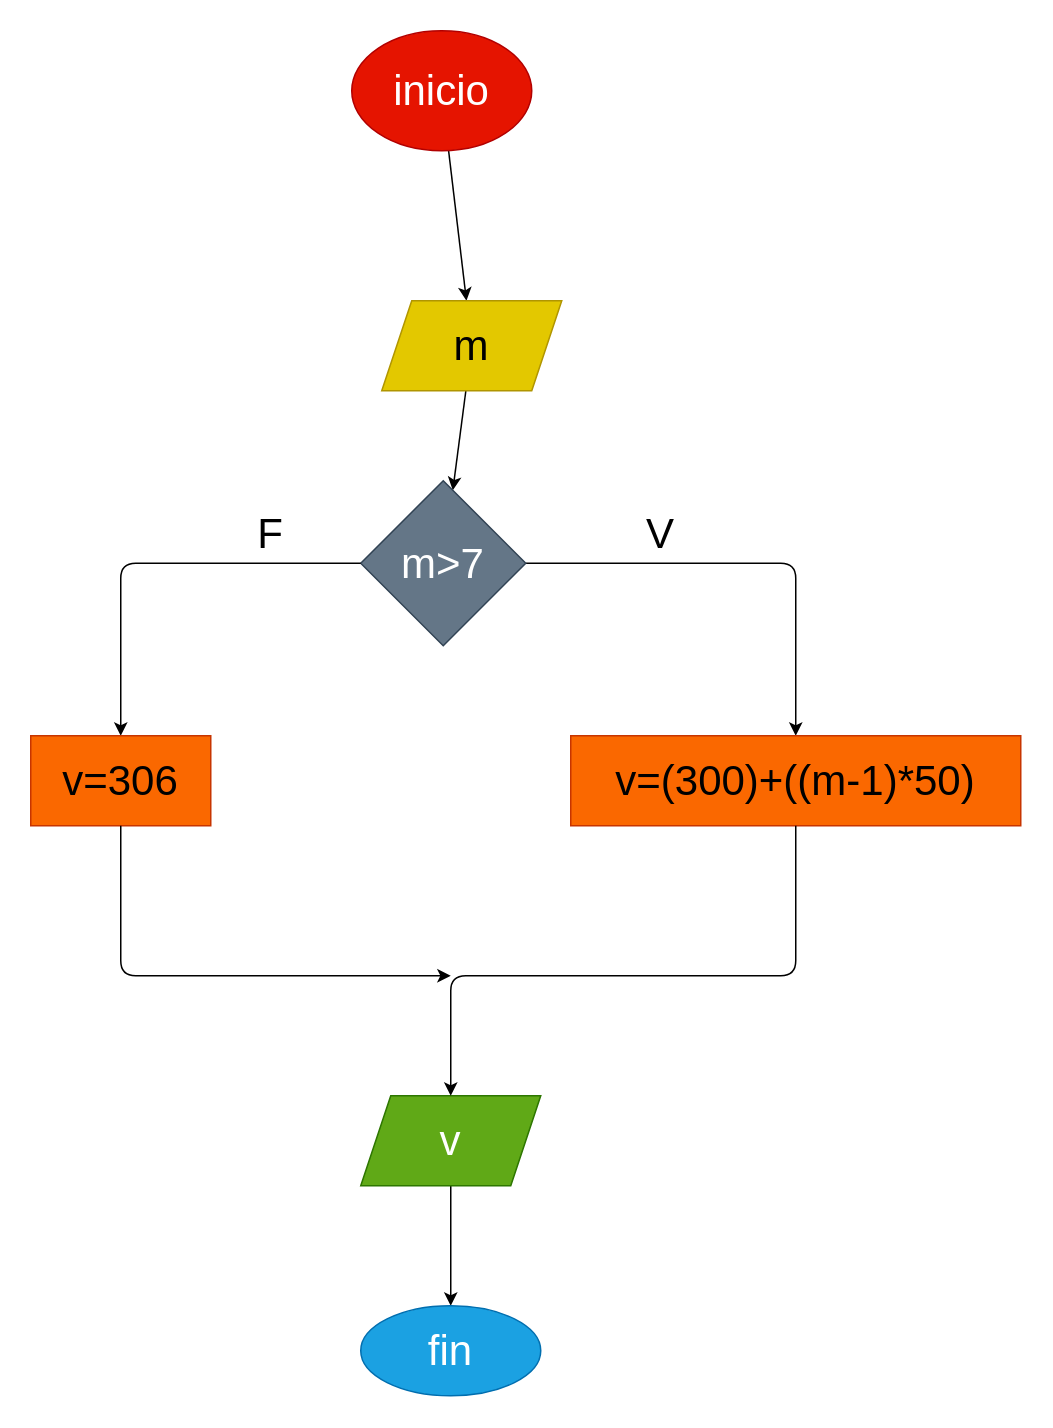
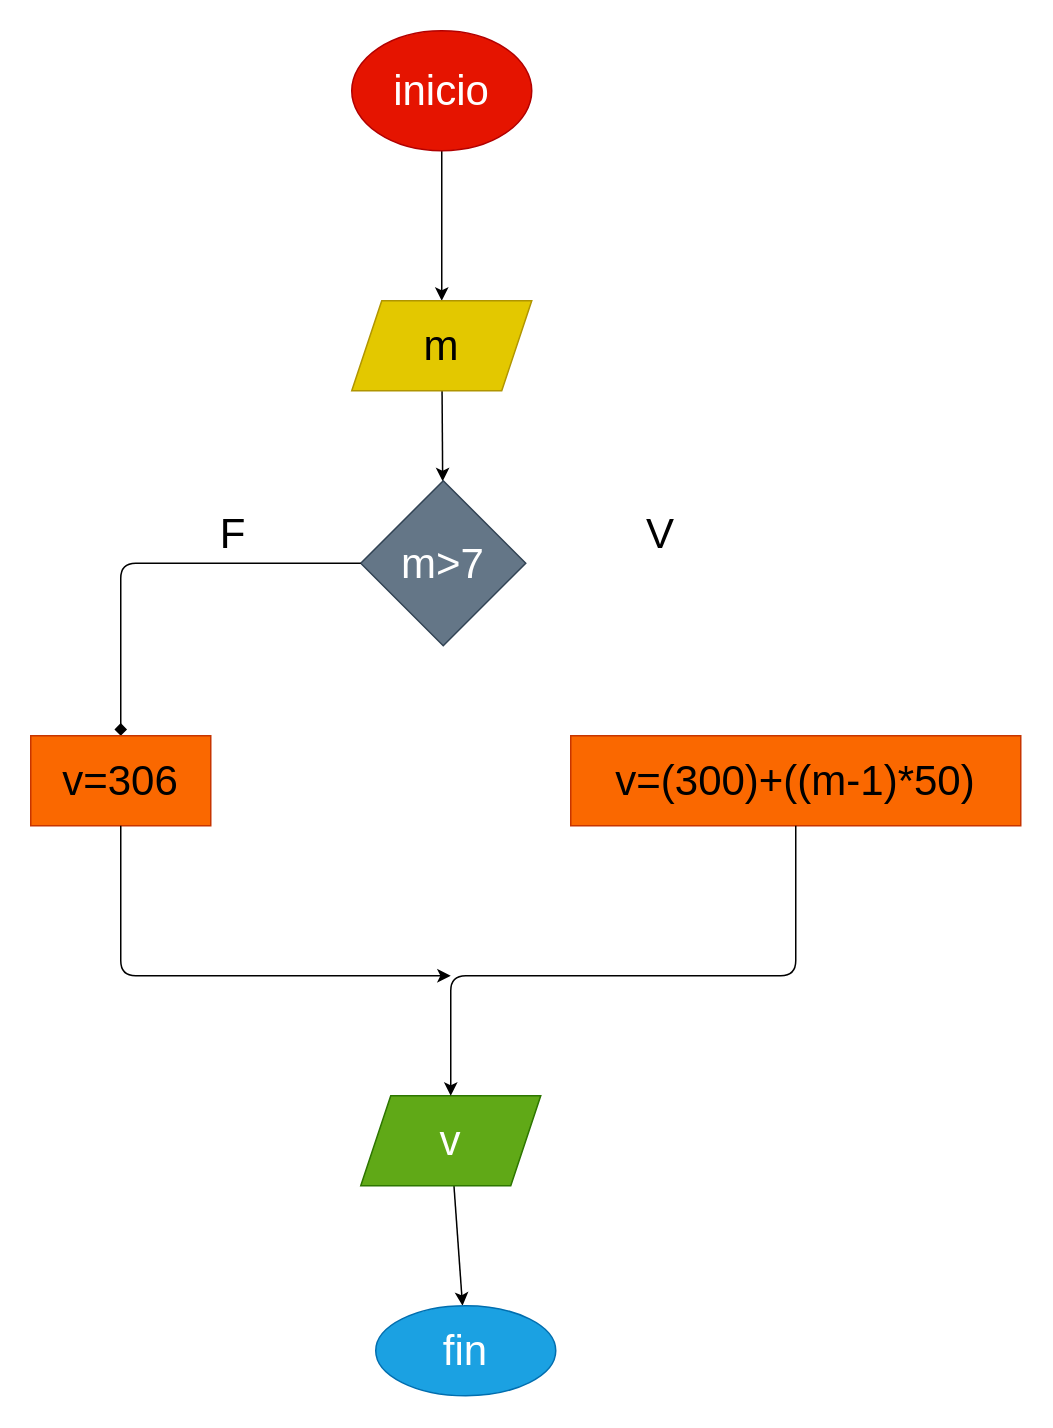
node "m": moved (472, 346) -> (442, 346)
node "F": moved (271, 533) -> (233, 533)
edge "m>7" -> "v=(300)+((m-1)*50)": removed
edge "m>7" -> "v=306": arrowhead classic -> diamond
node "fin": moved (451, 1351) -> (466, 1351)
